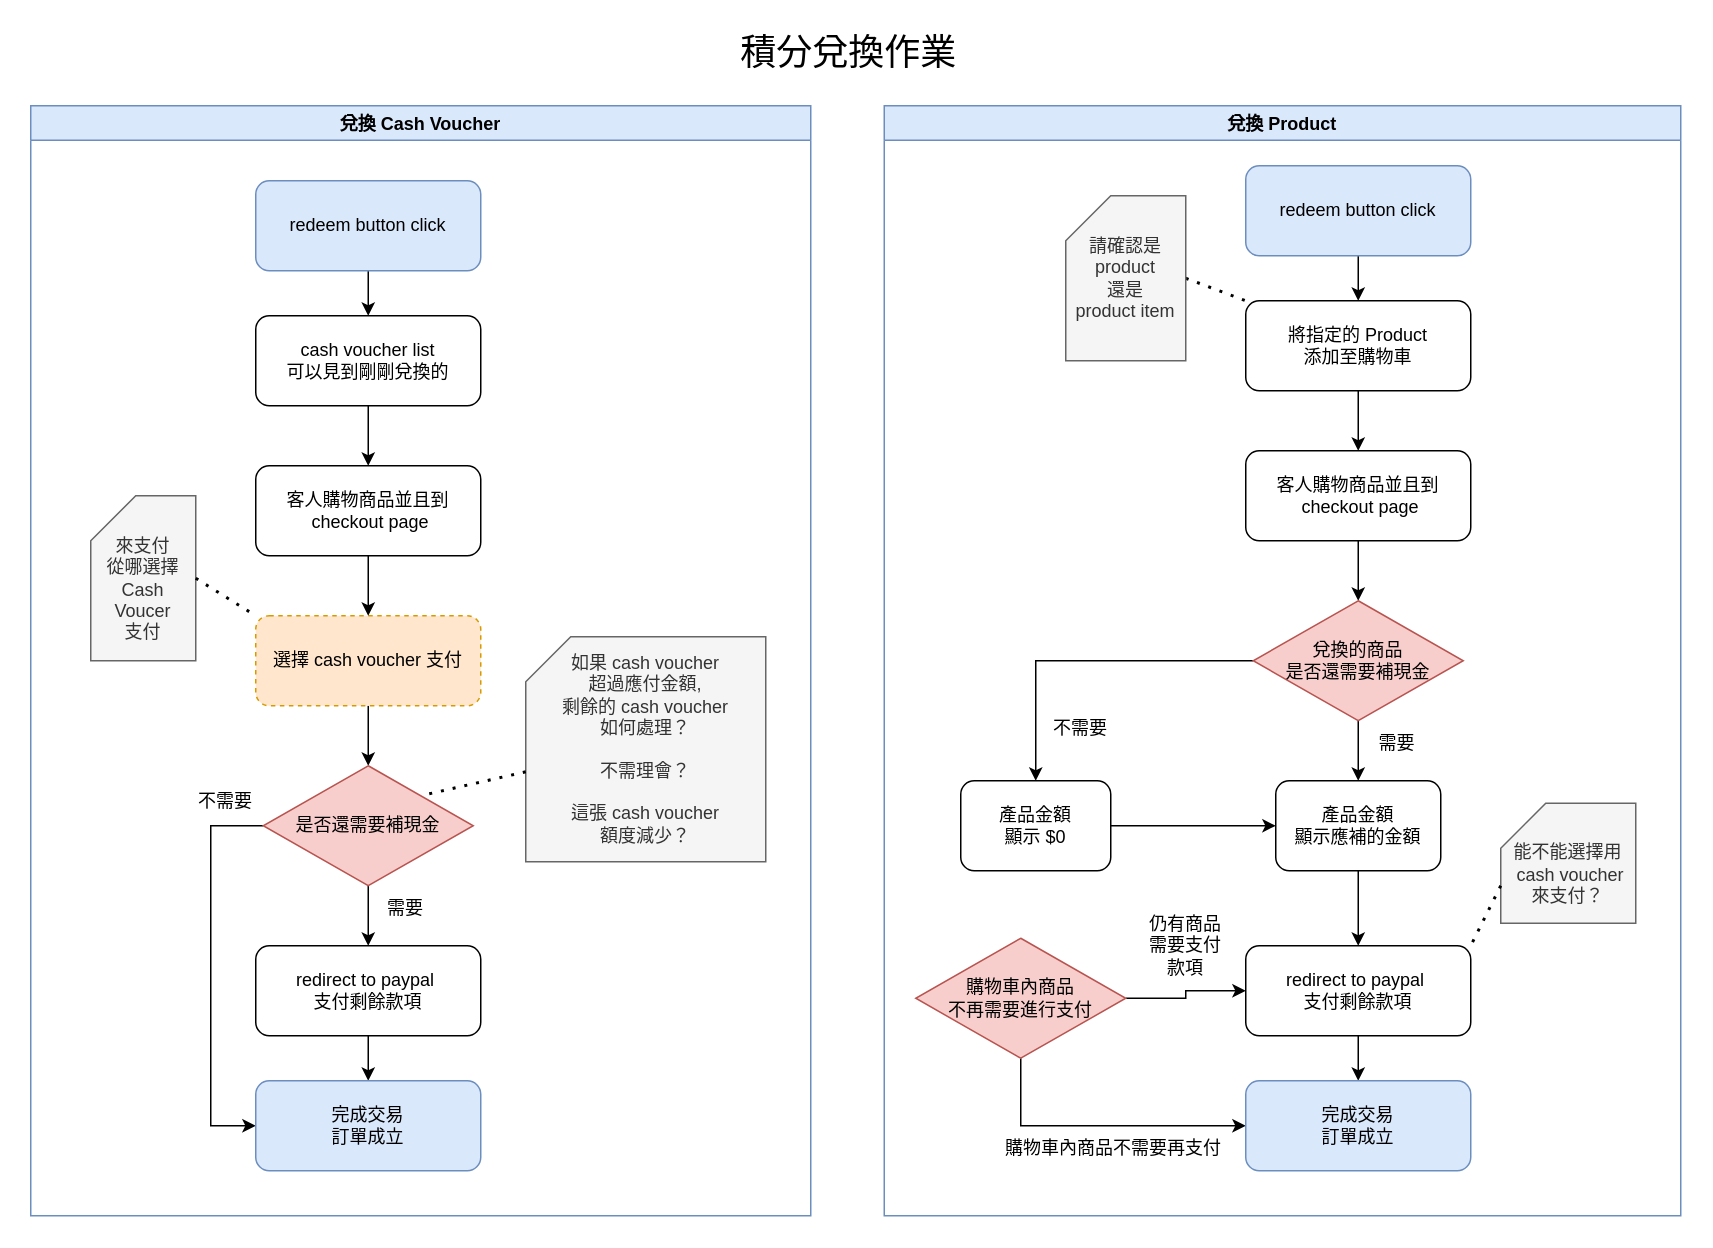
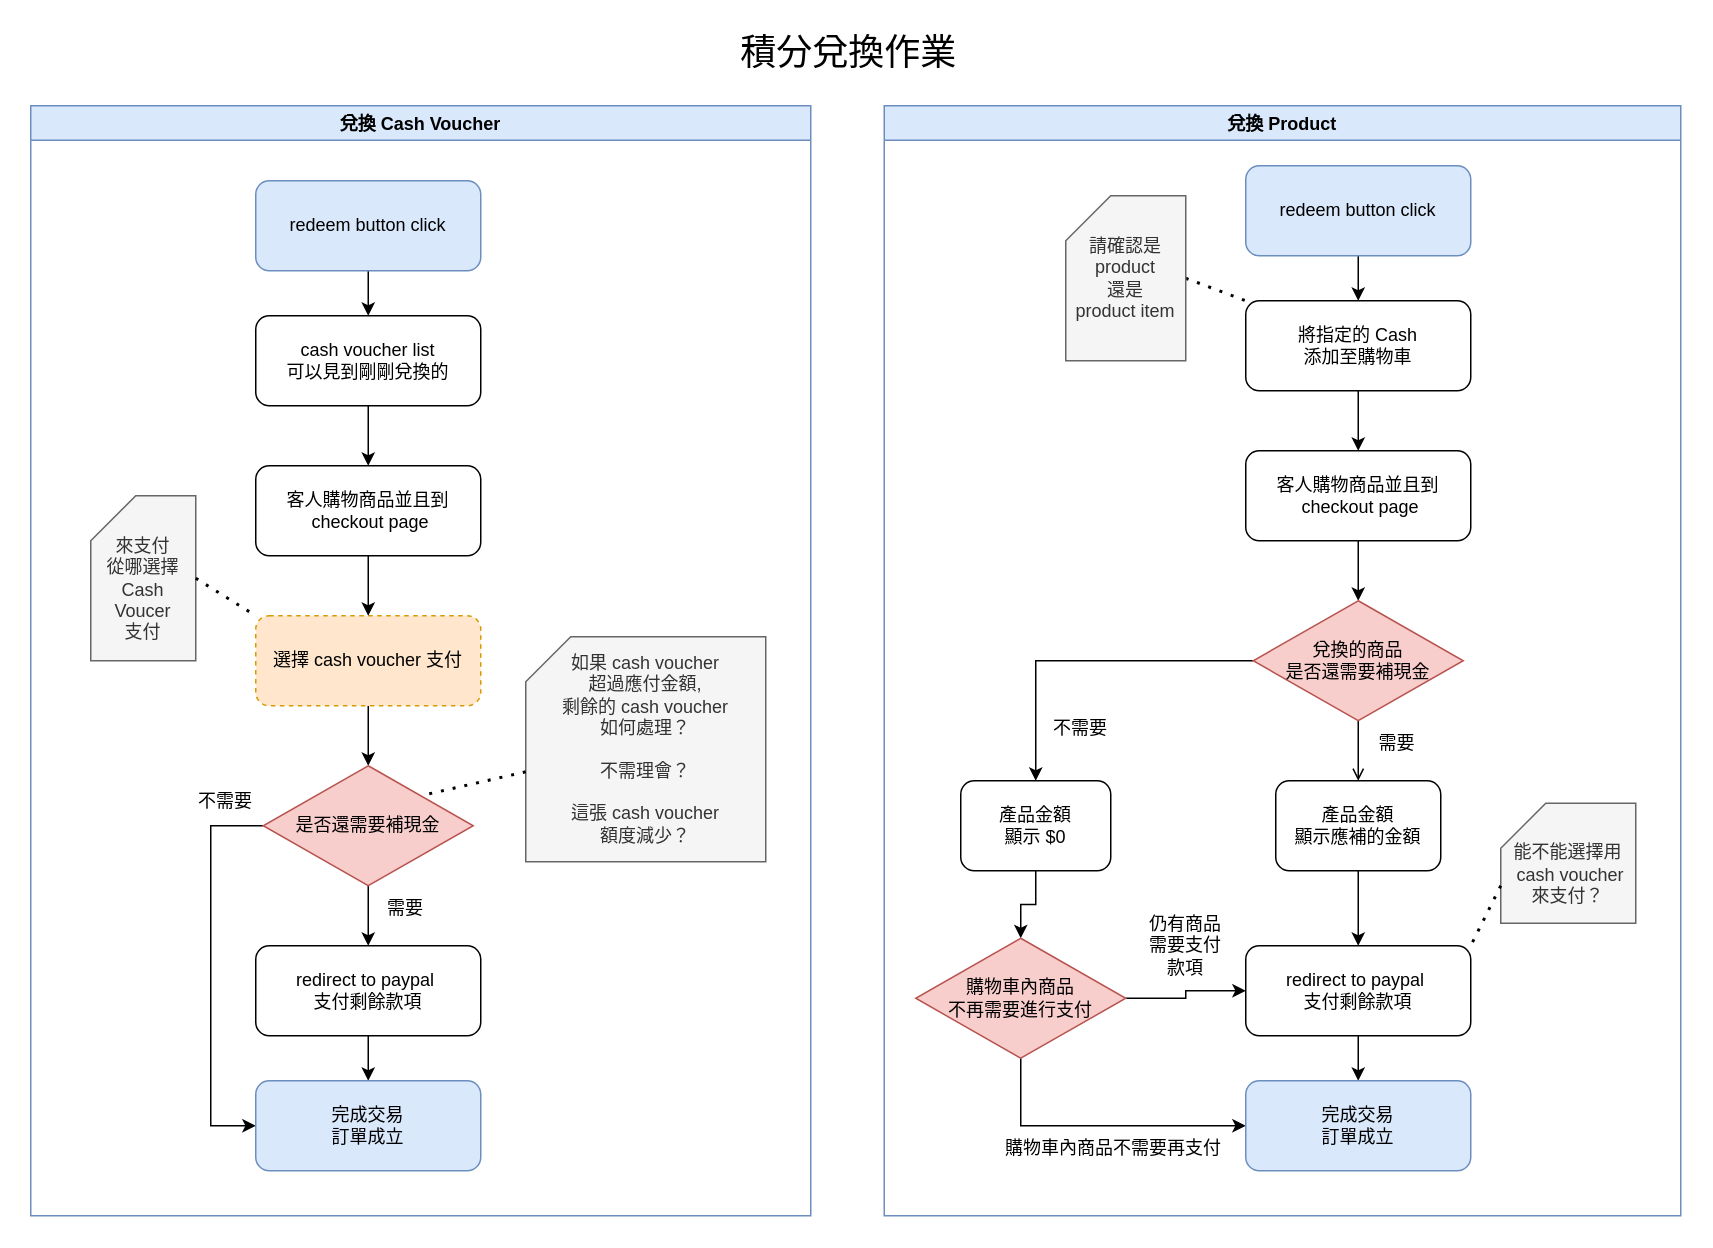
node "將指定的 Product 添加至購物車": label "將指定的 Product 添加至購物車" -> "將指定的 Cash 添加至購物車"
edge "兌換的商品 是否還需要補現金" -> "產品金額 顯示應補的金額": arrowhead classic -> open
edge "產品金額 顯示 $0" -> "產品金額 顯示應補的金額": now "產品金額 顯示 $0" -> "購物車內商品 不再需要進行支付"
